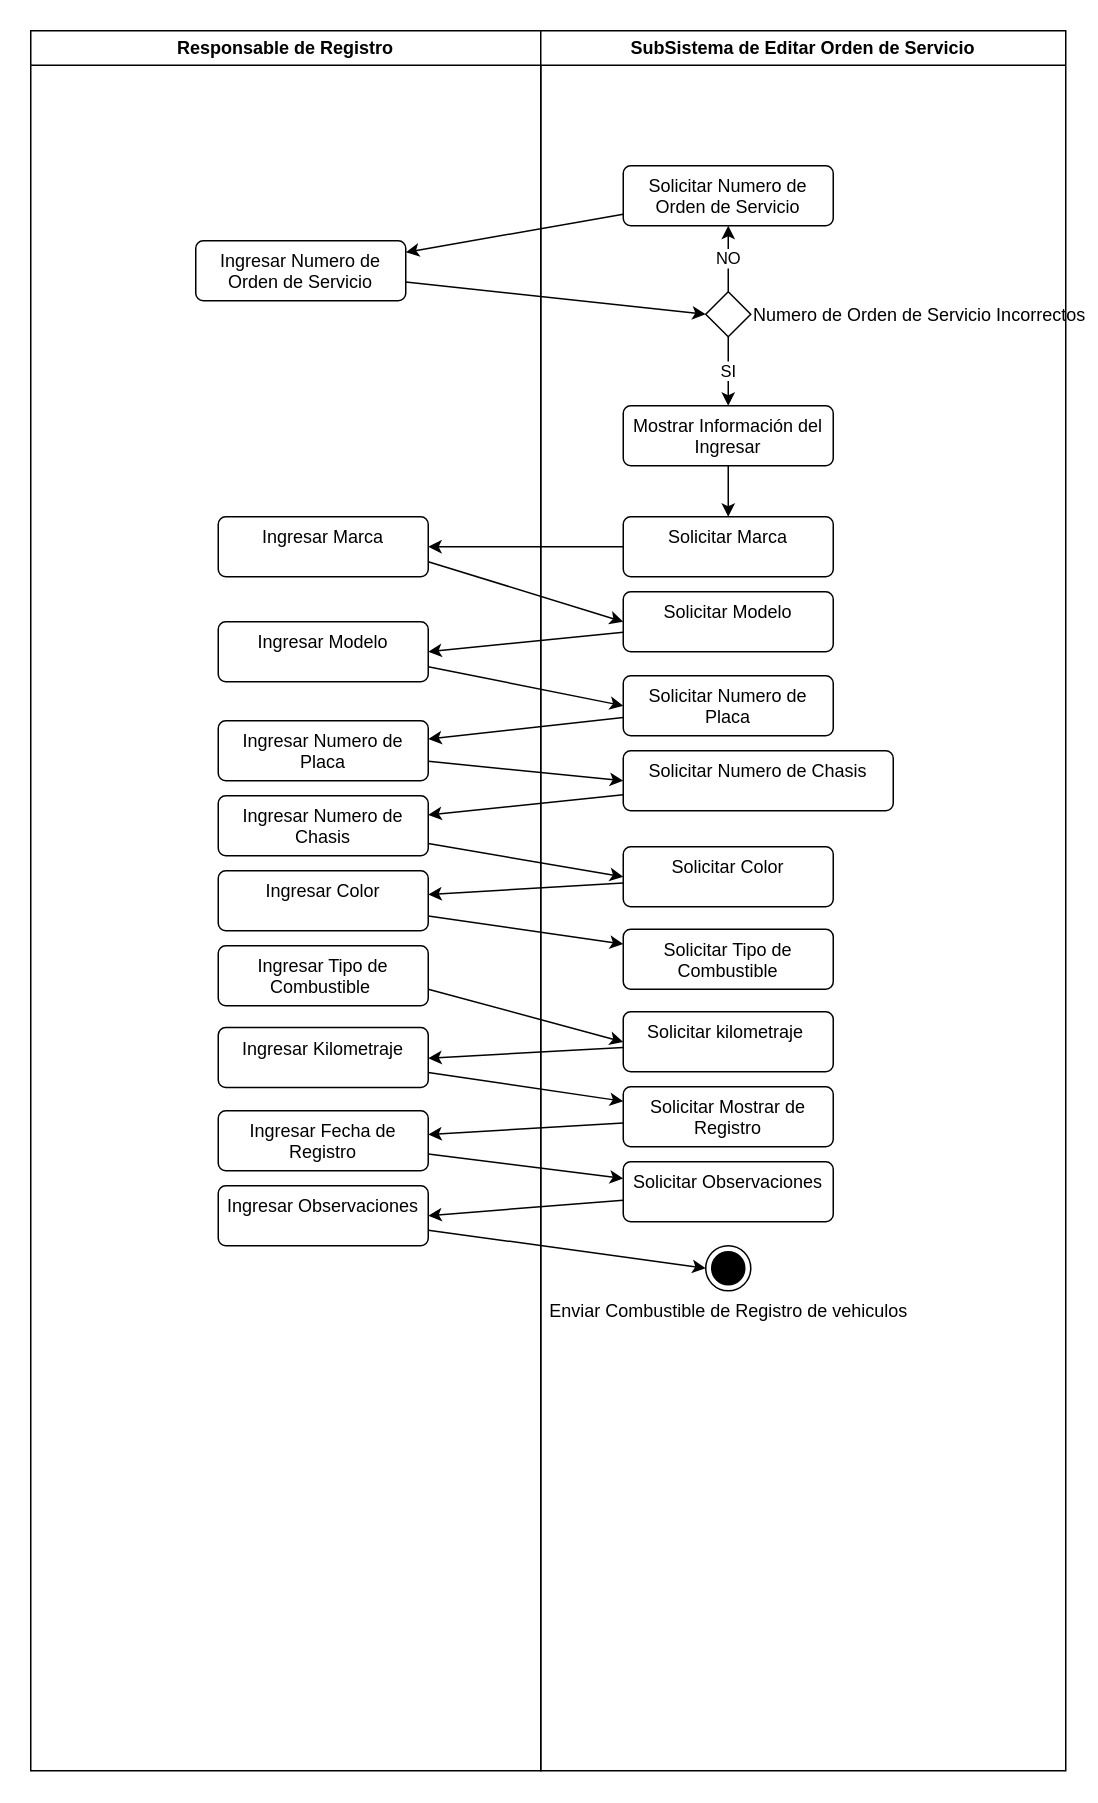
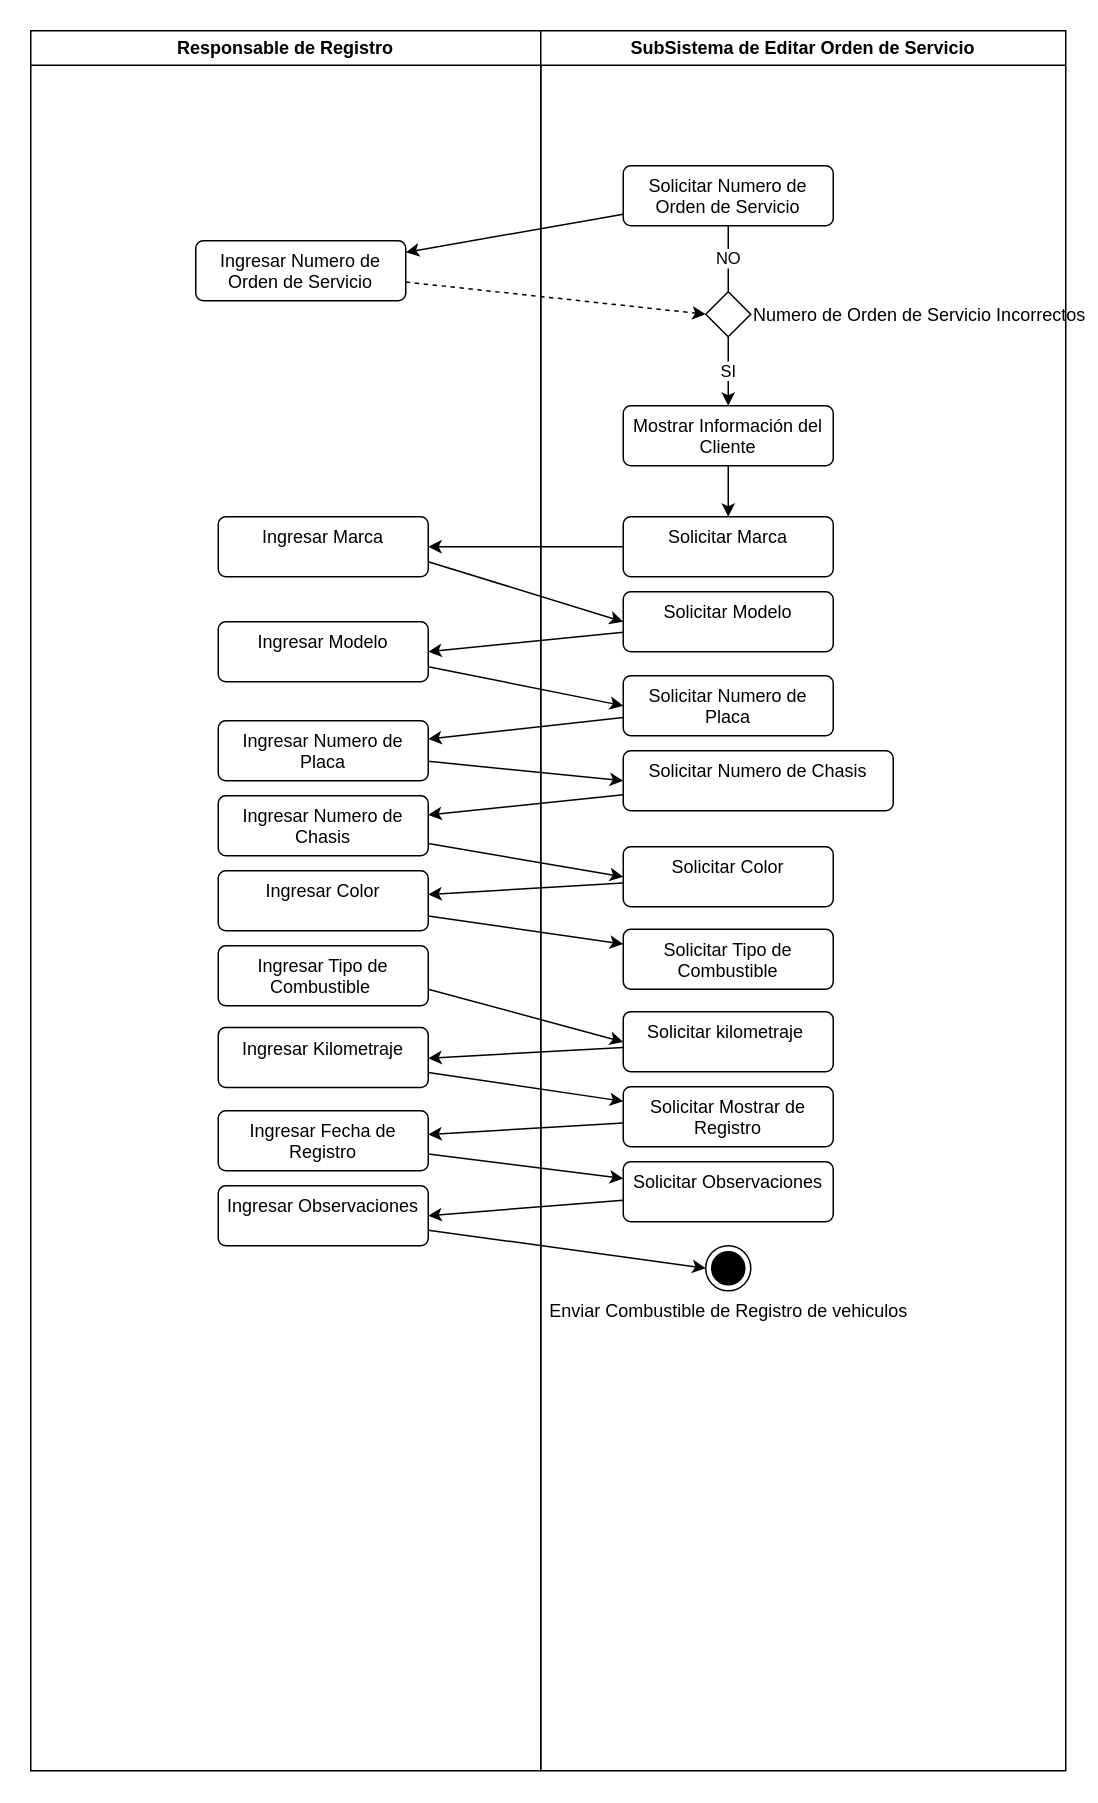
edge "Numero de Orden de Servicio Incorrectos" -> "Solicitar Numero de Orden de Servicio": arrowhead classic -> none
edge "Ingresar Numero de Orden de Servicio" -> "Numero de Orden de Servicio Incorrectos": style solid -> dashed
node "Mostrar Información del Ingresar": label "Mostrar Información del Ingresar" -> "Mostrar Información del Cliente"
